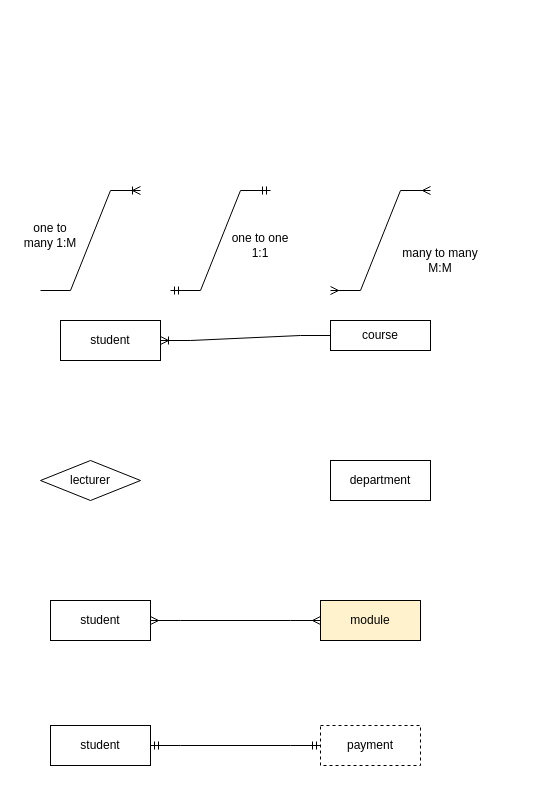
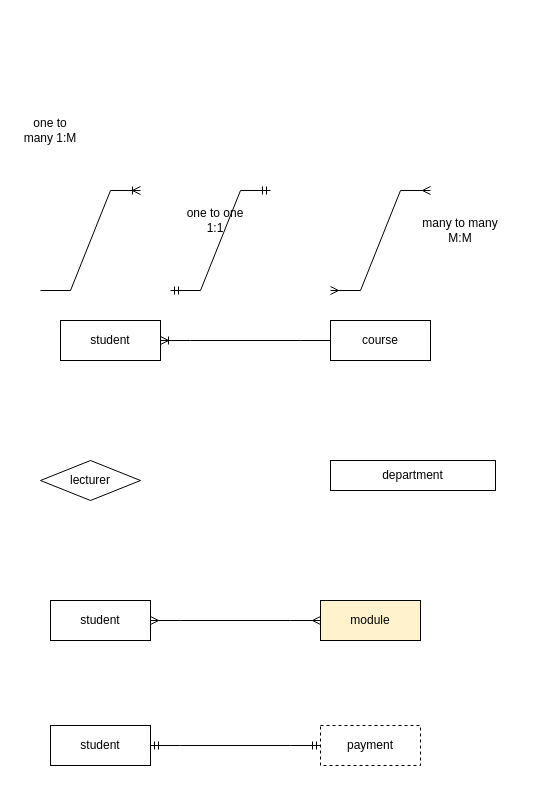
node "one to many 1:M": moved (51, 236) -> (51, 131)
node "one to one 1:1": moved (261, 246) -> (216, 221)
node "many to many M:M": moved (441, 261) -> (461, 231)
node "course": size 100x30 -> 100x40
node "department": size 100x40 -> 165x30
